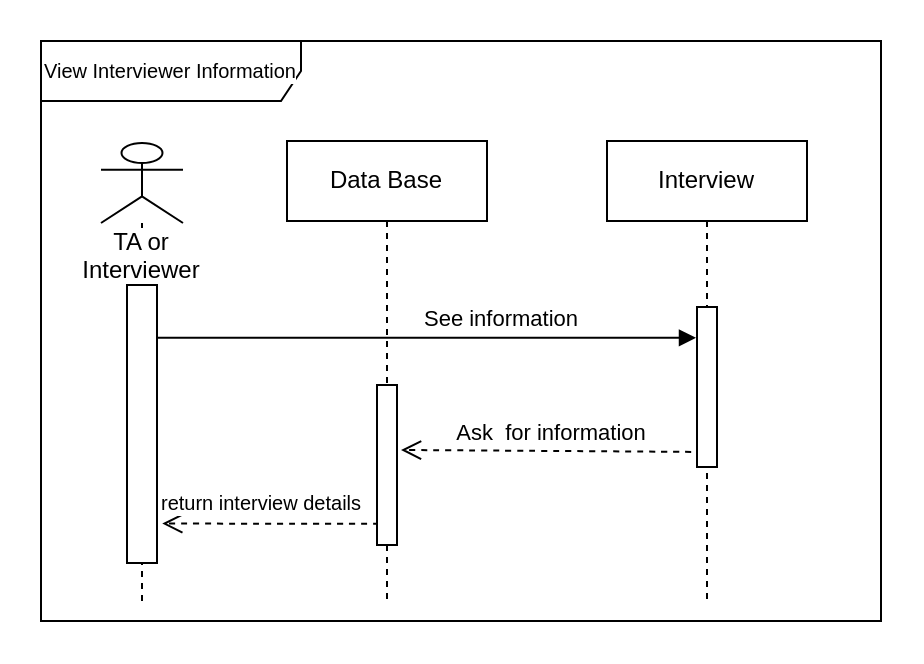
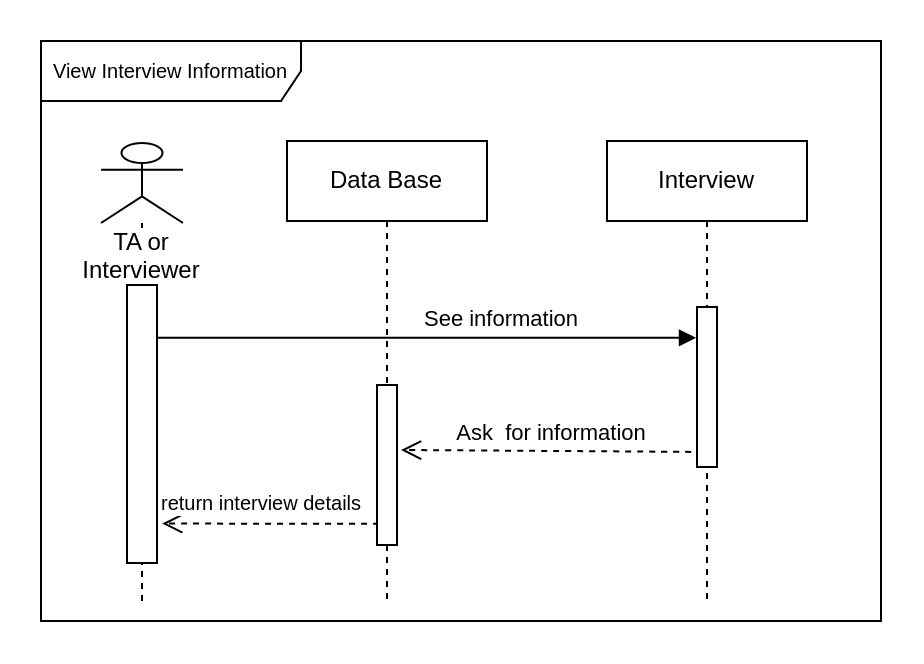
node "View Interviewer Information": label "View Interviewer Information" -> "View Interview Information"
